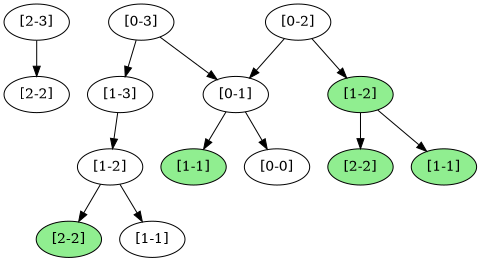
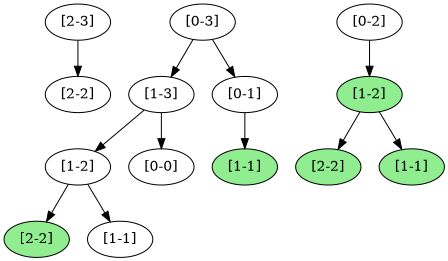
edge "[0-2]" -> "[0-1]": removed
edge "[0-1]" -> "[0-0]": now "[1-3]" -> "[0-0]"
